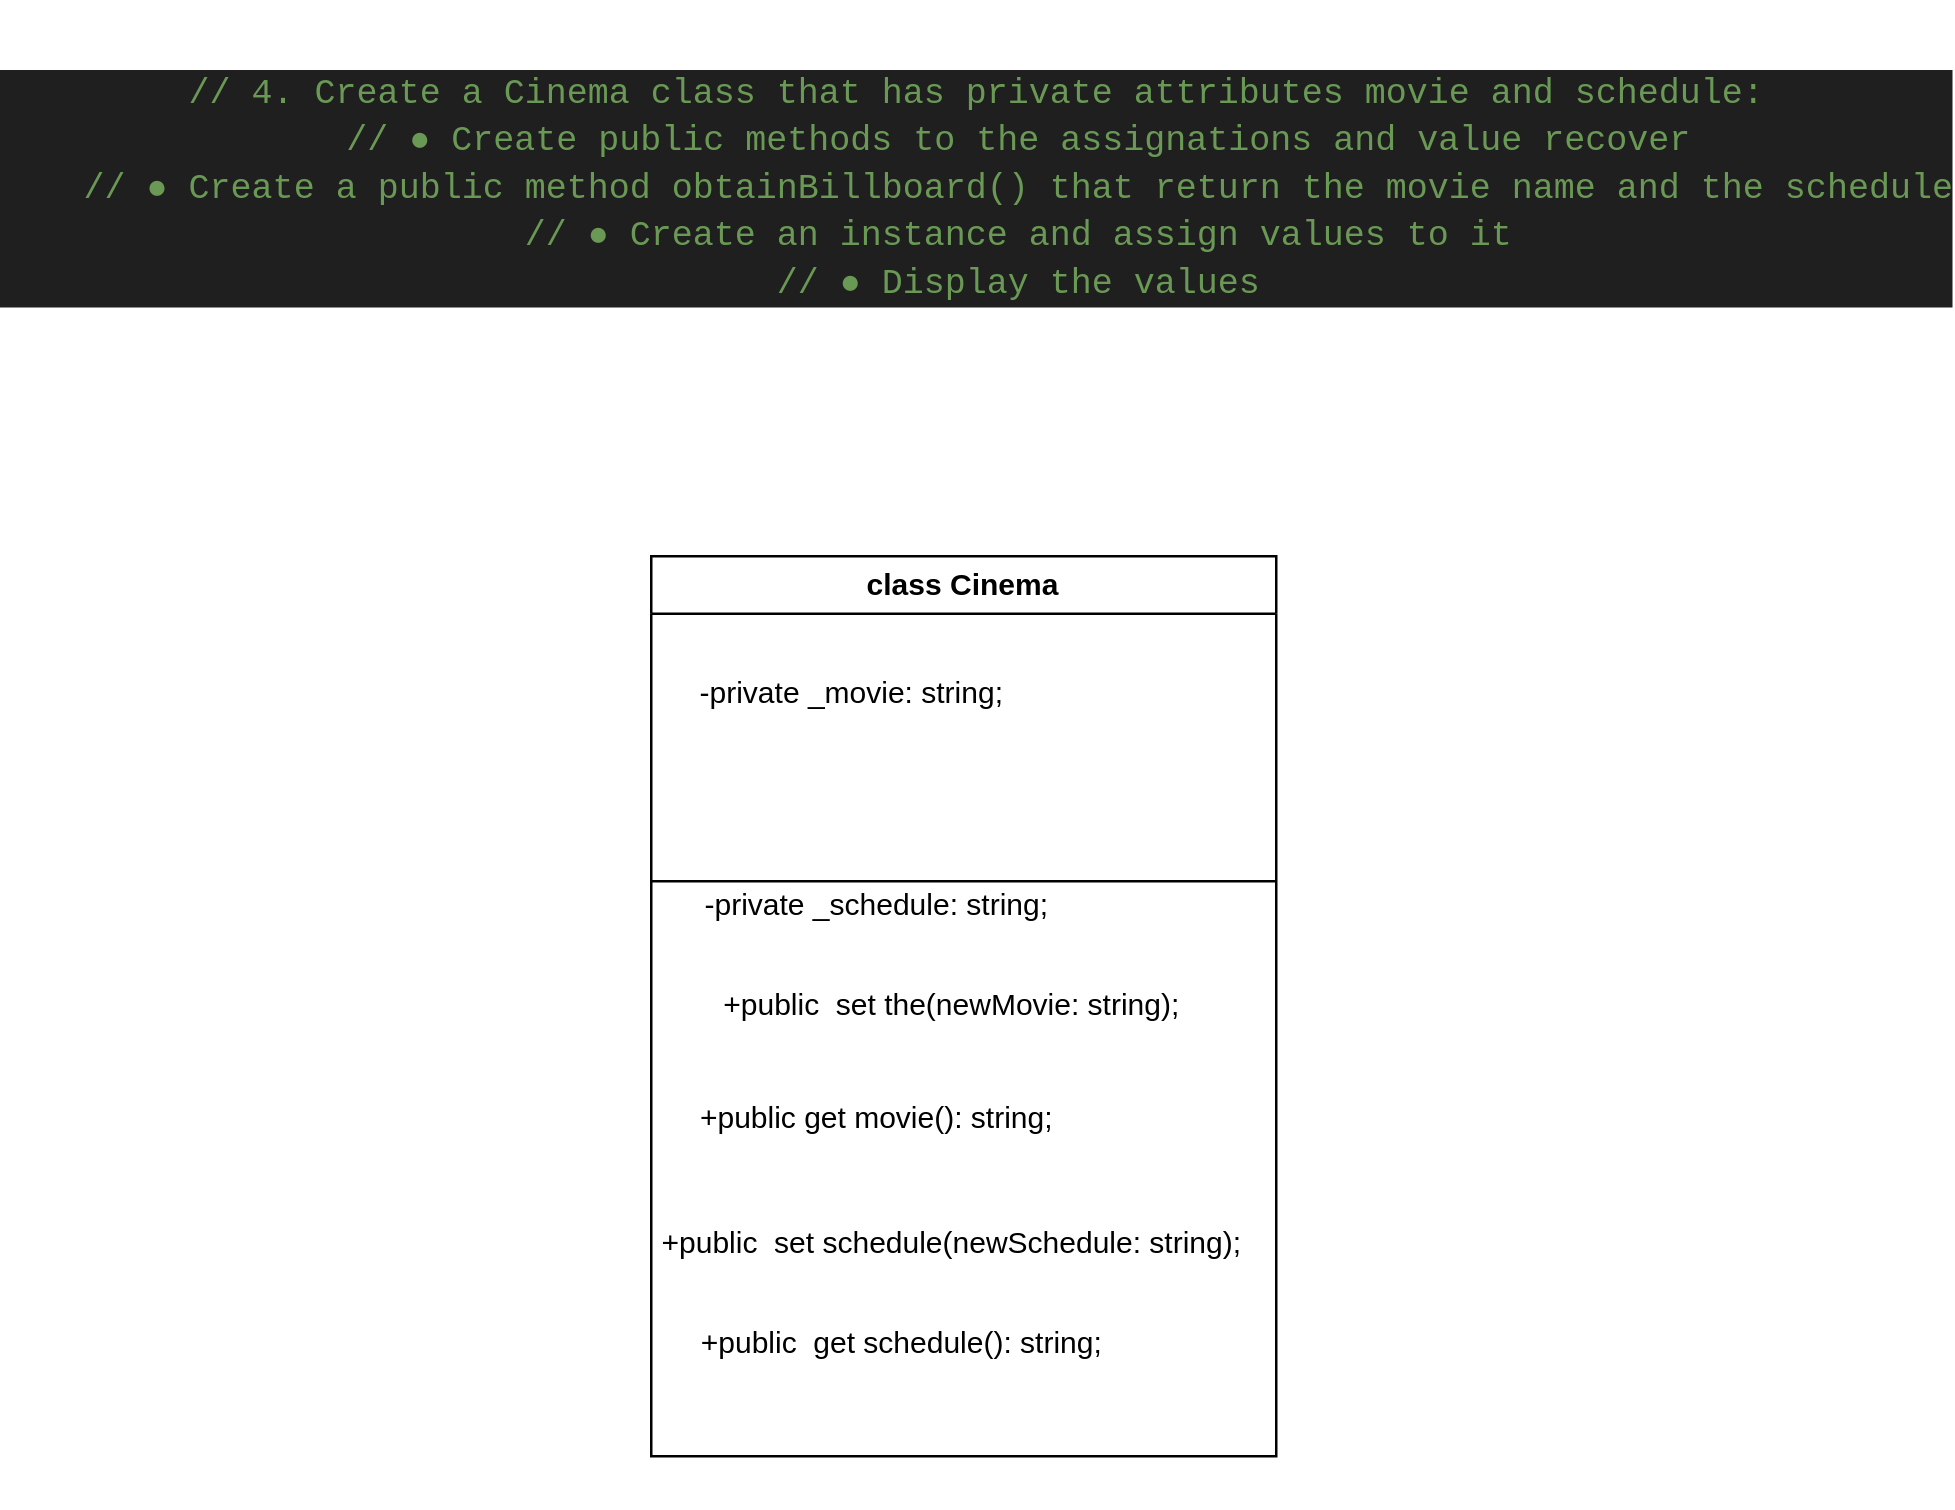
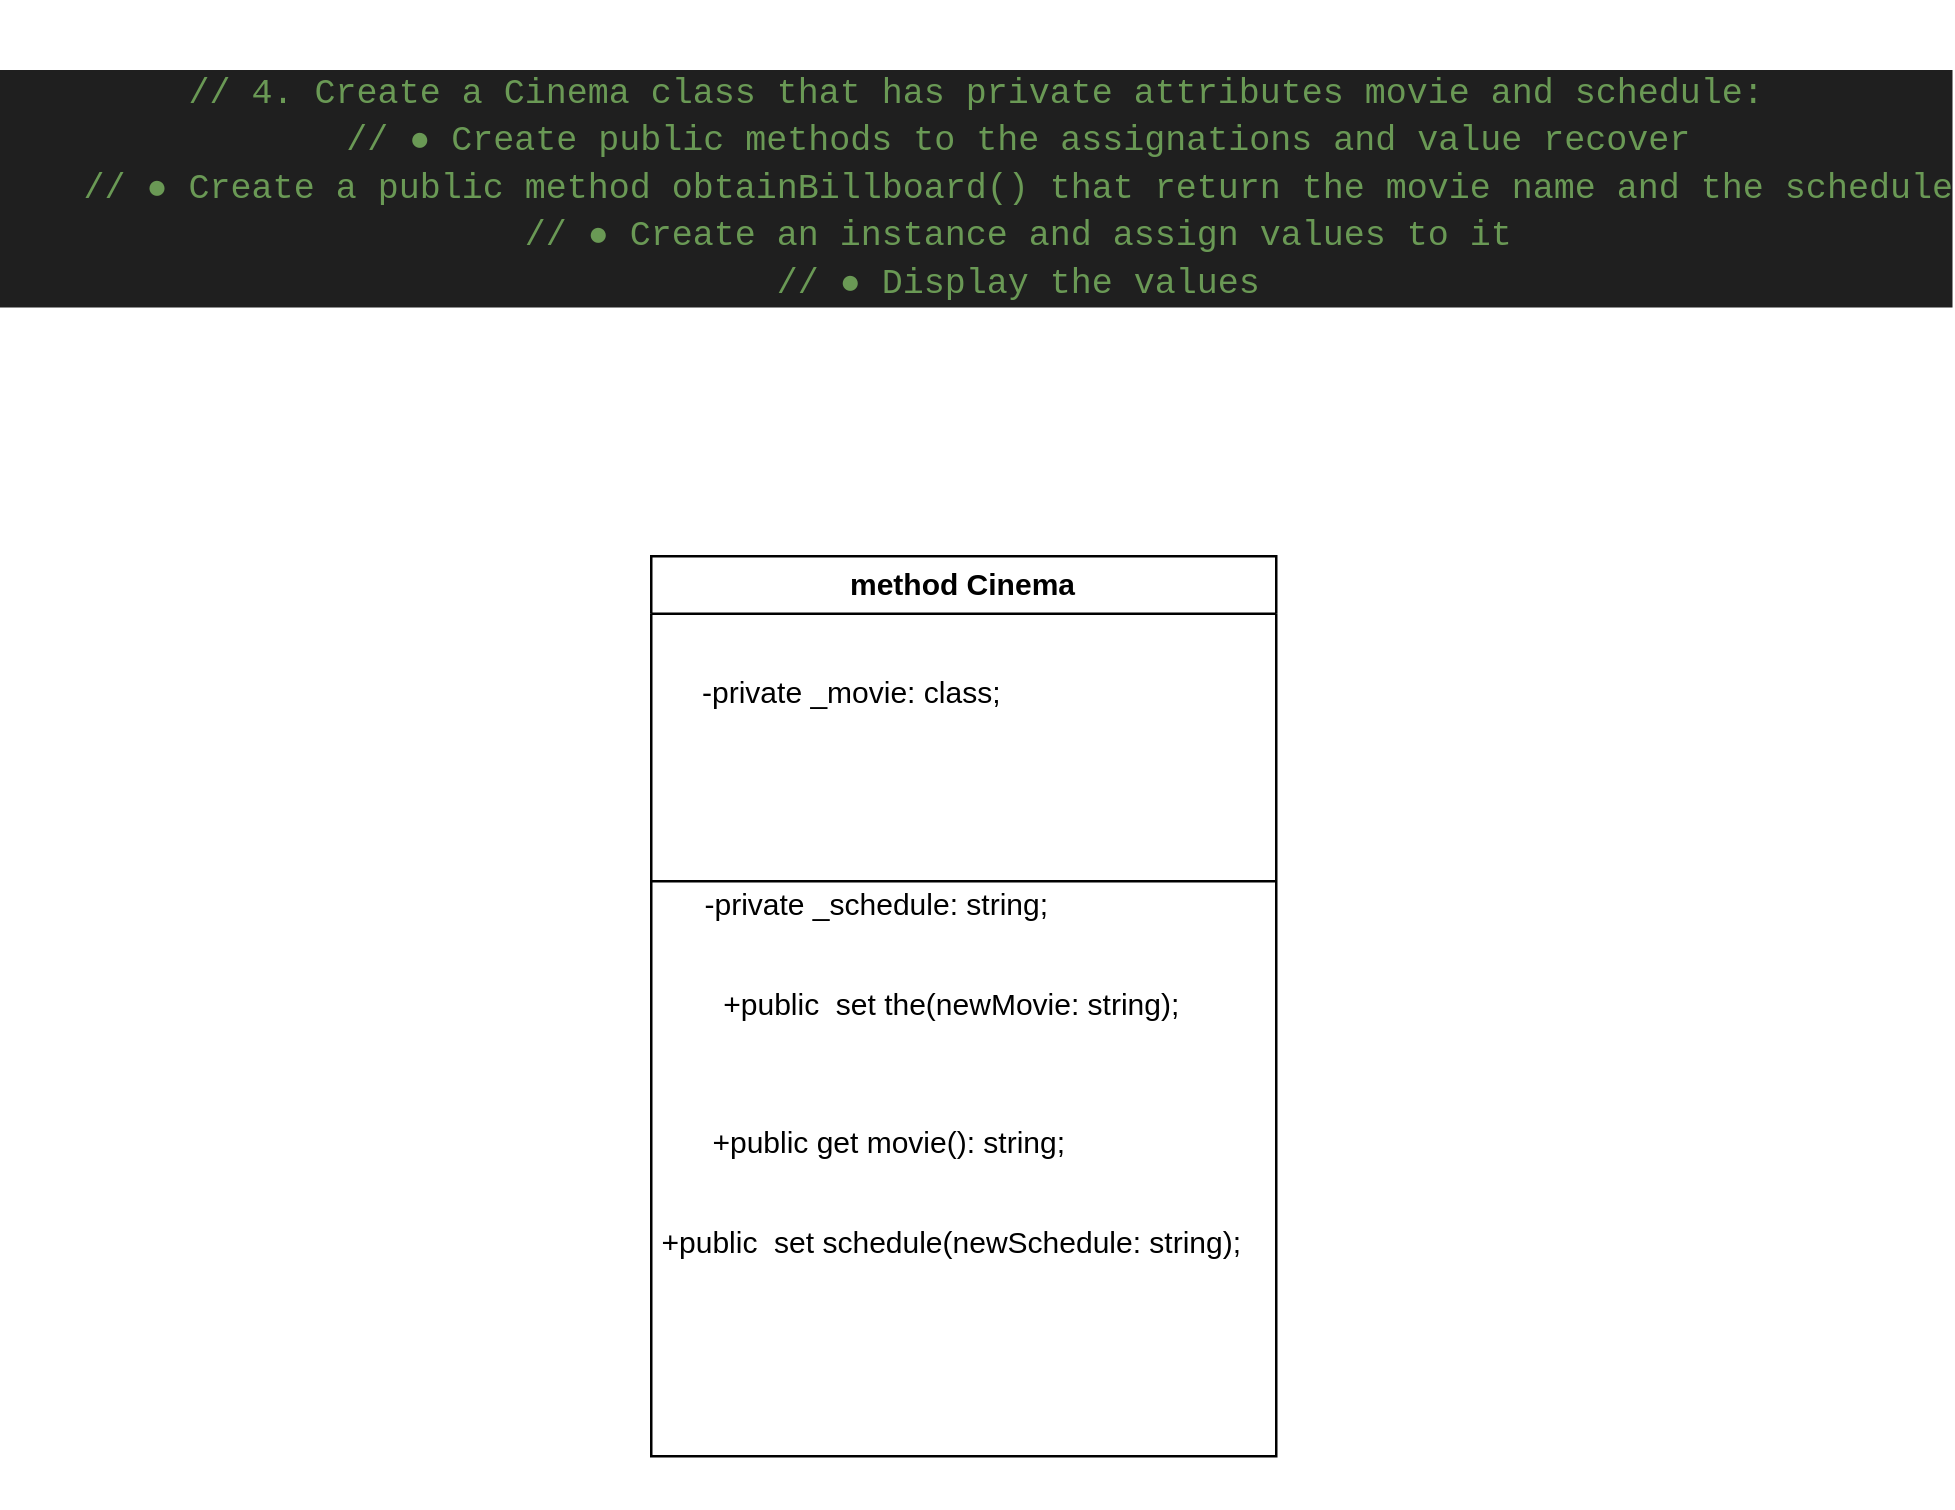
node "class Cinema": label "class Cinema" -> "method Cinema"
node "-private _movie: string;": label "-private _movie: string;" -> "-private _movie: class;"
node "+public get movie(): string;": moved (876, 1119) -> (889, 1144)
node "+public get schedule(): string;": removed
